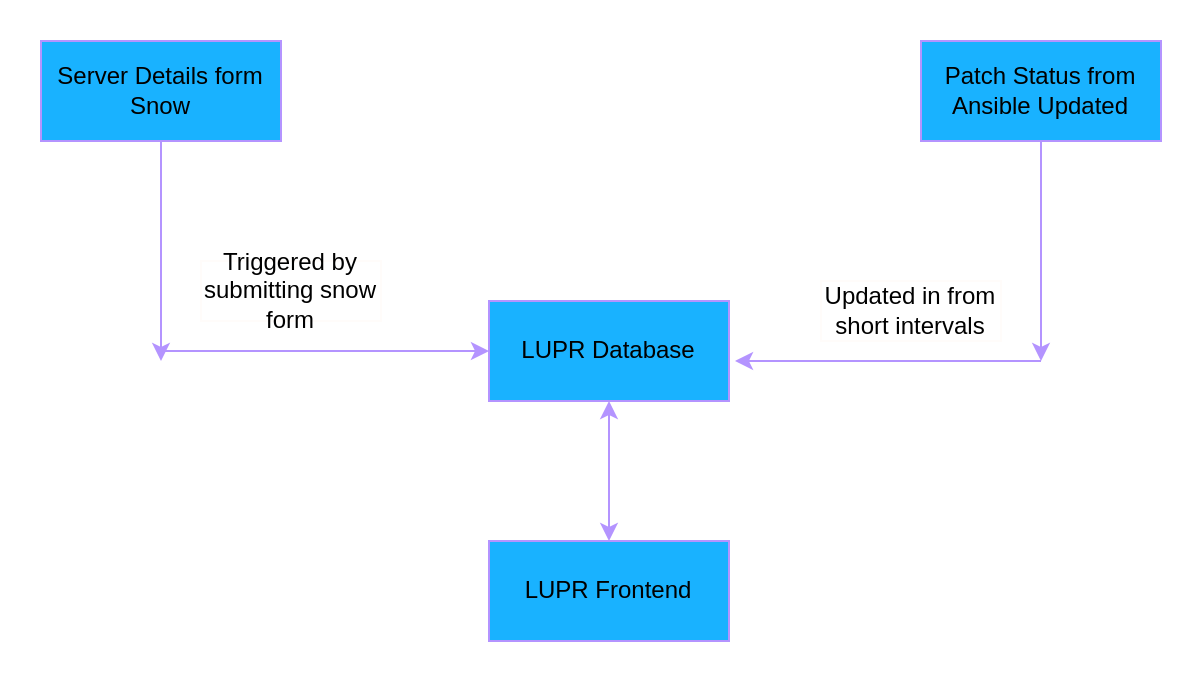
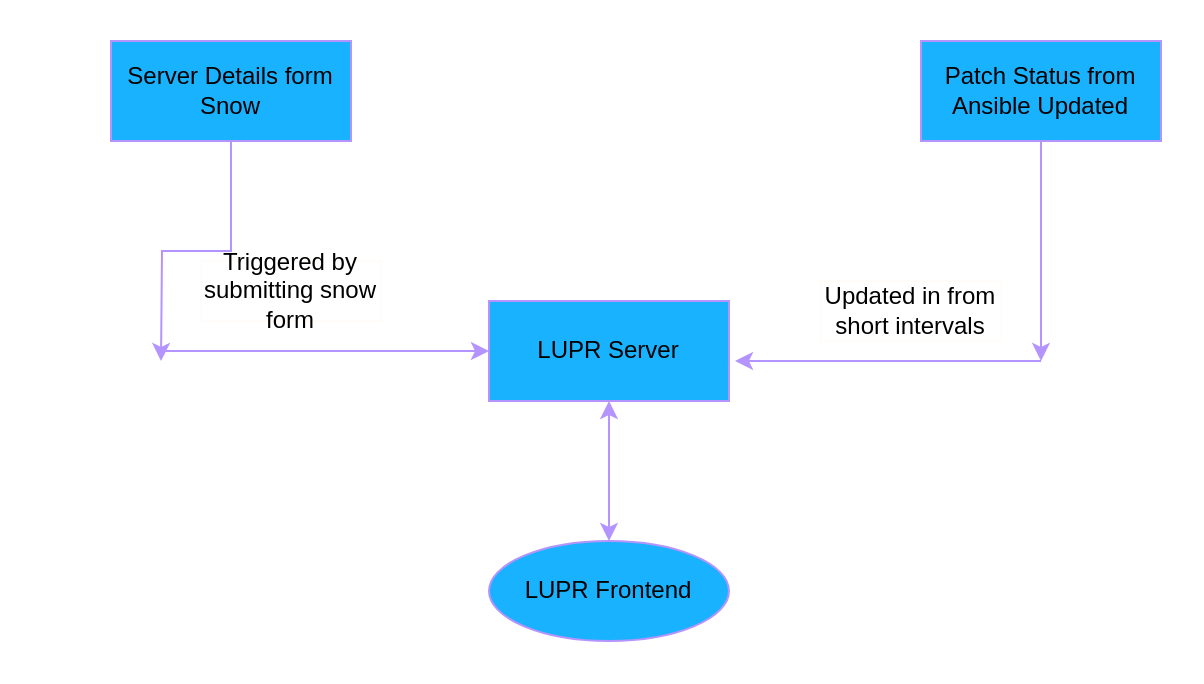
node "Server Details form Snow": moved (161, 91) -> (231, 91)
node "LUPR Database": label "LUPR Database" -> "LUPR Server"
node "LUPR Frontend": shape rectangle -> ellipse
